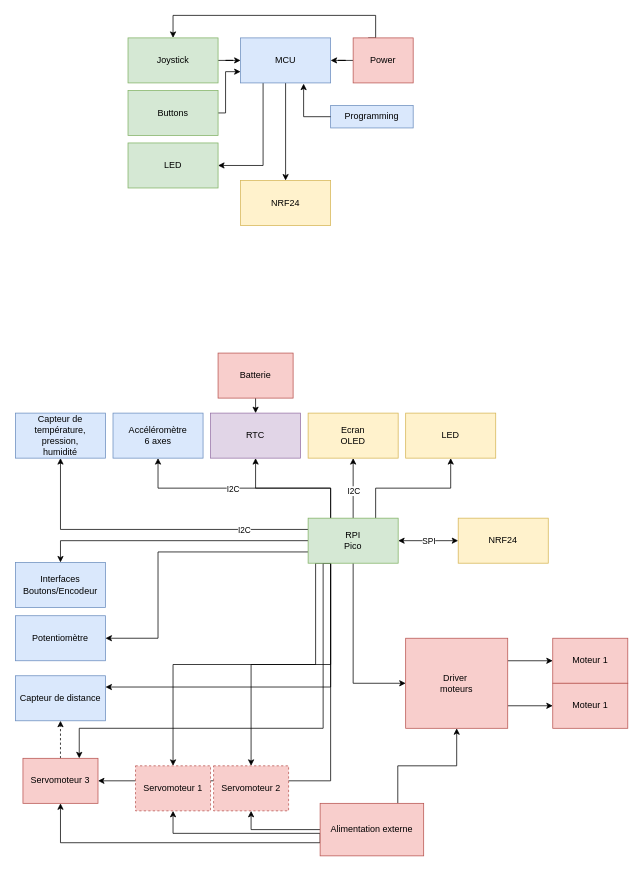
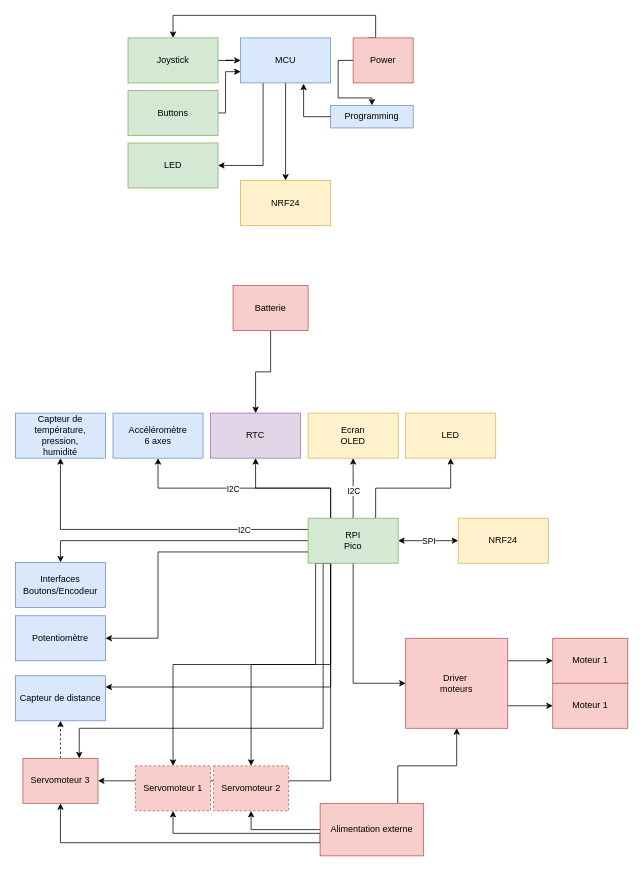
edge "Power" -> "MCU": now "Power" -> "Programming"
node "Batterie": moved (255, 375) -> (270, 308)
